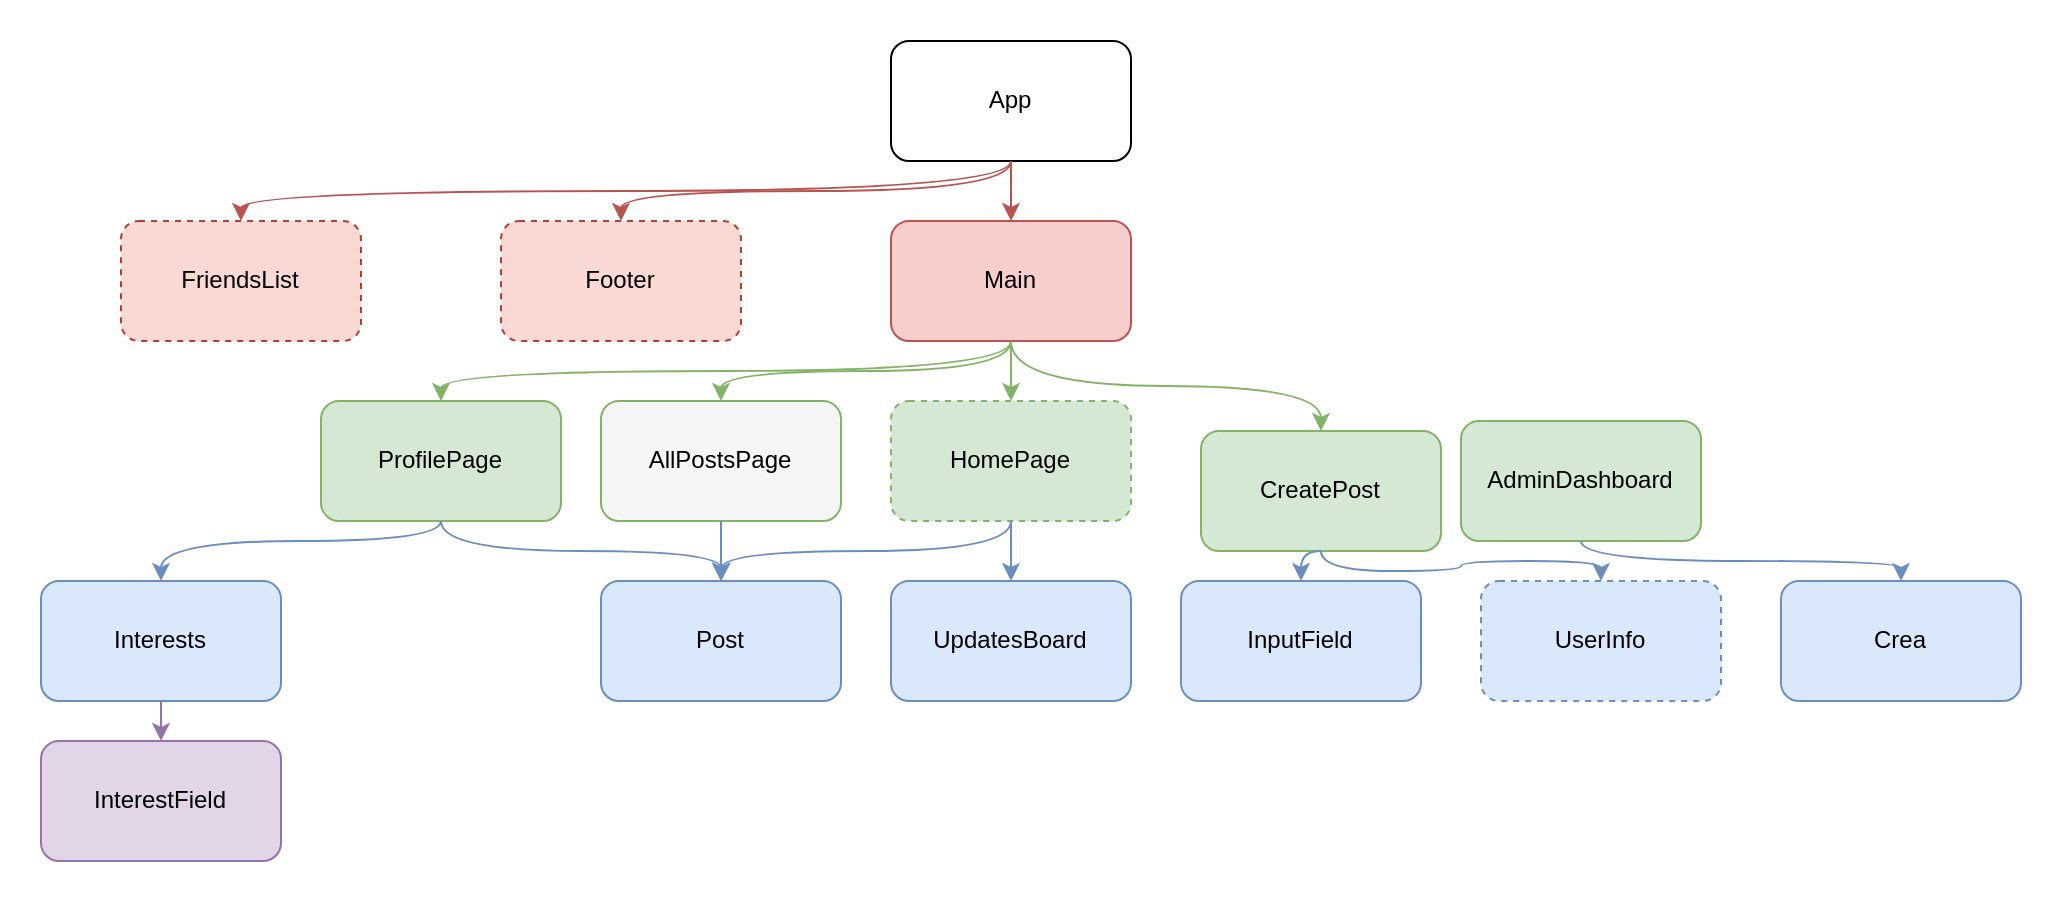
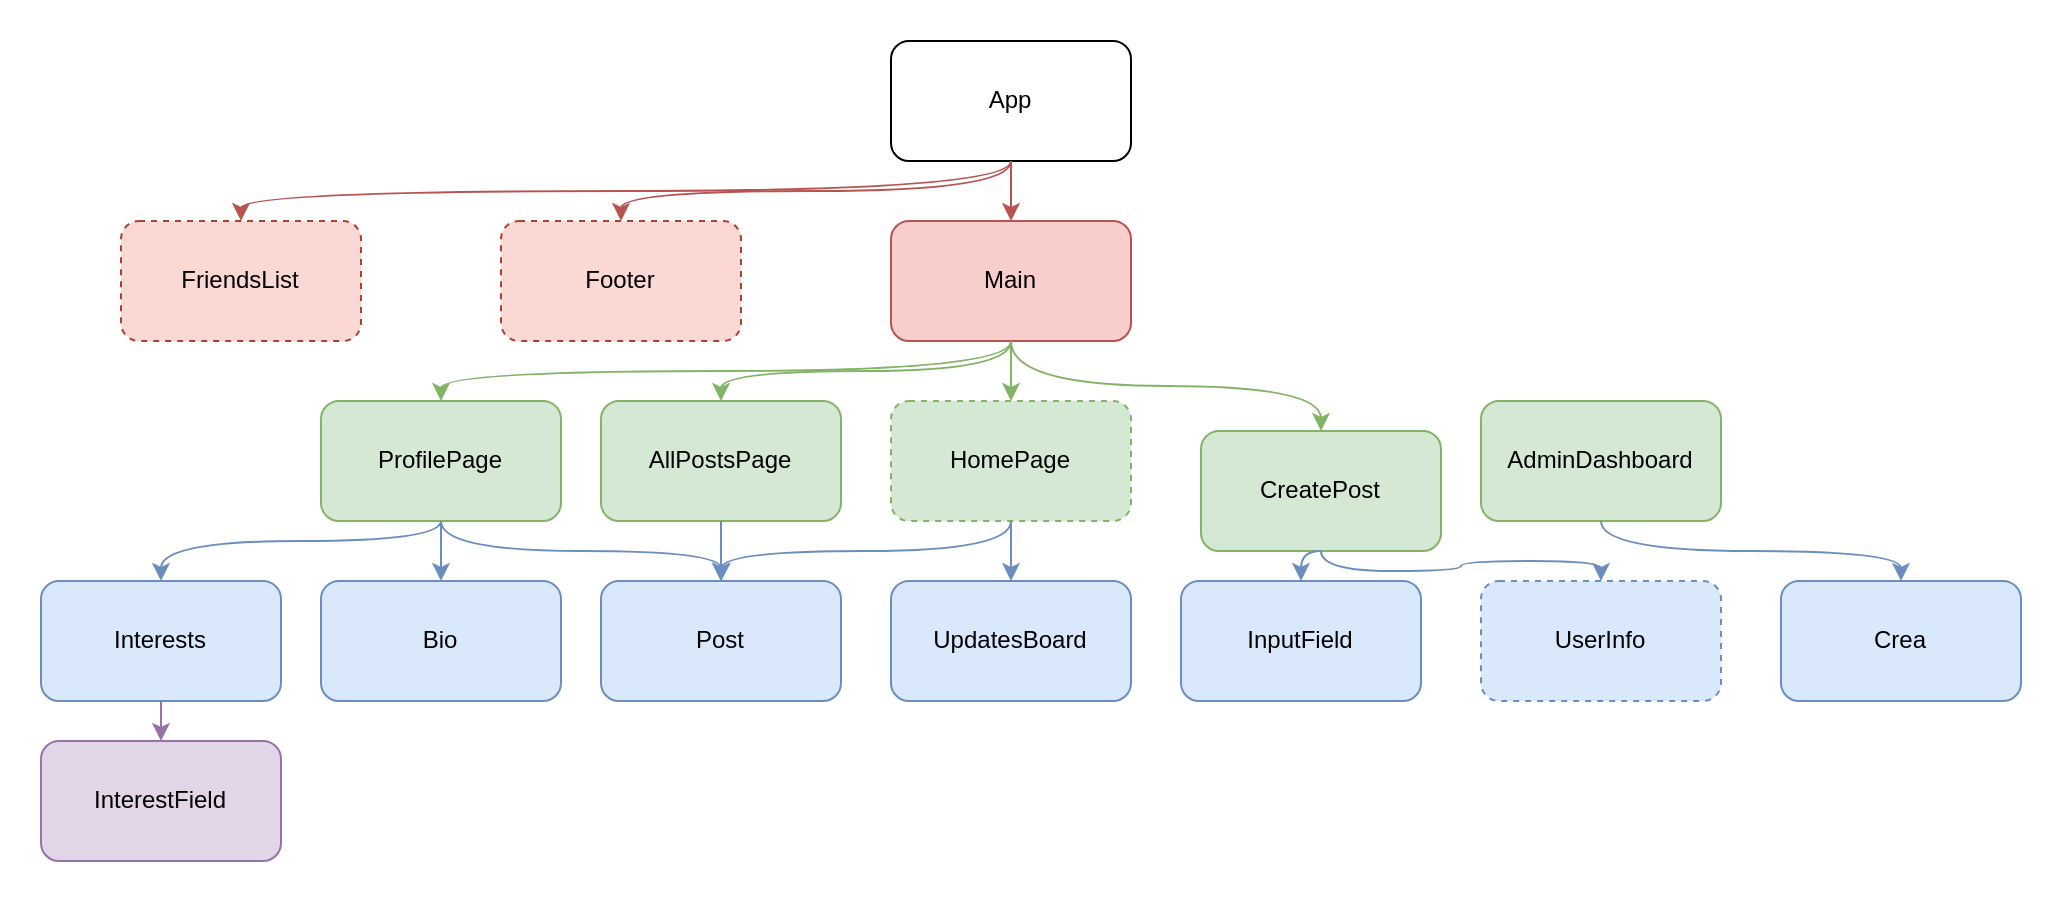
node "AllPostsPage": fillcolor #f5f5f5 -> #d5e8d4
node "AdminDashboard": moved (1581, 481) -> (1601, 461)
edge "ProfilePage" -> "Bio": added
node "Bio": added
